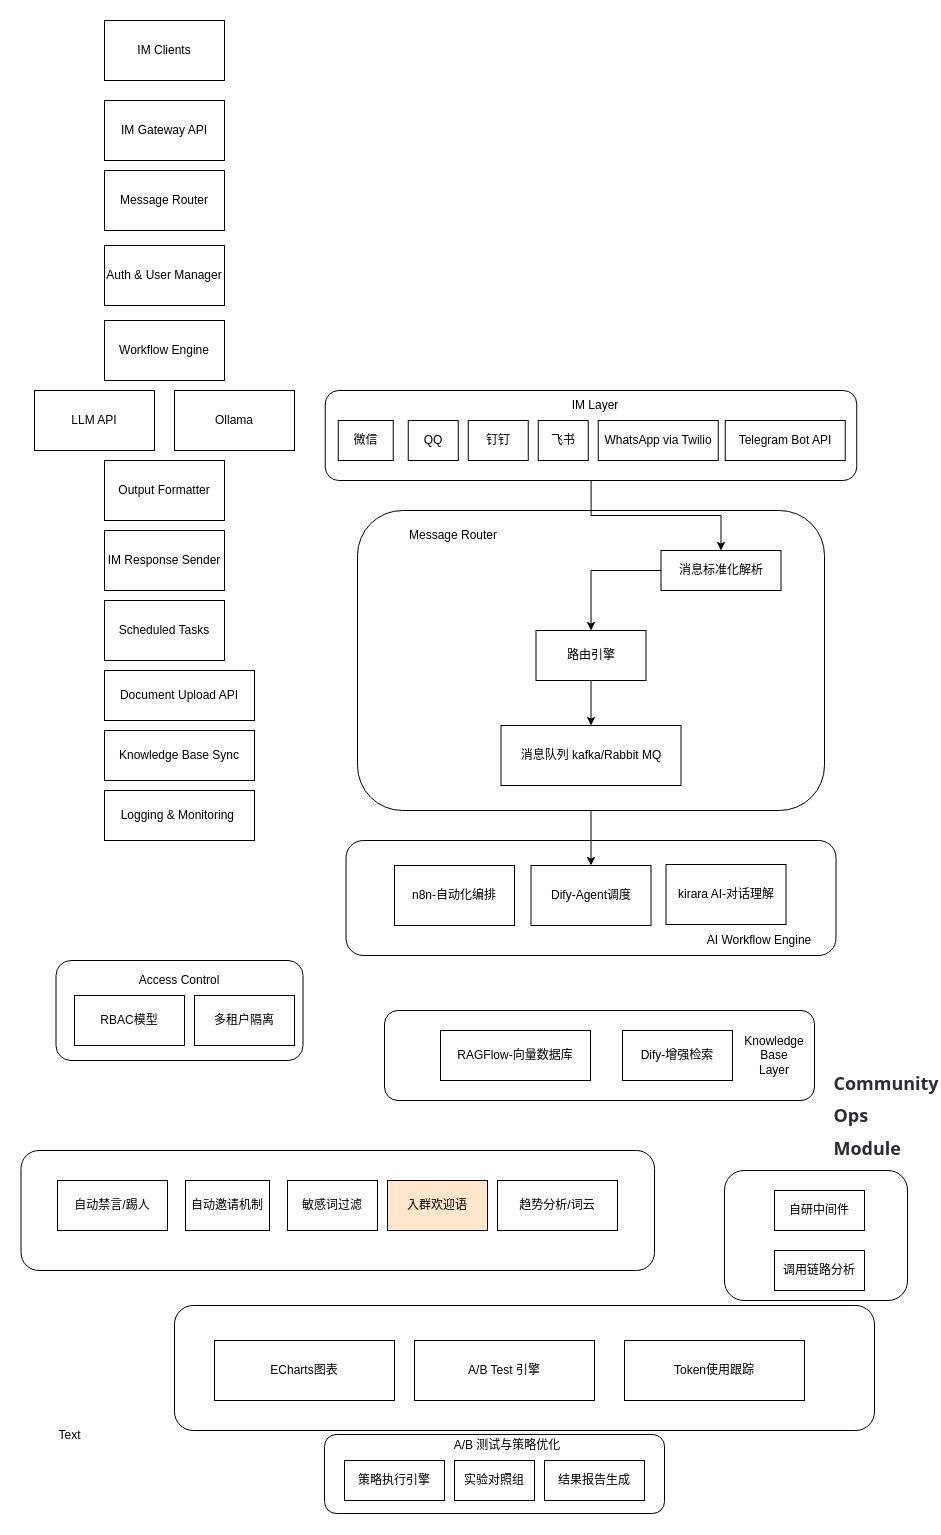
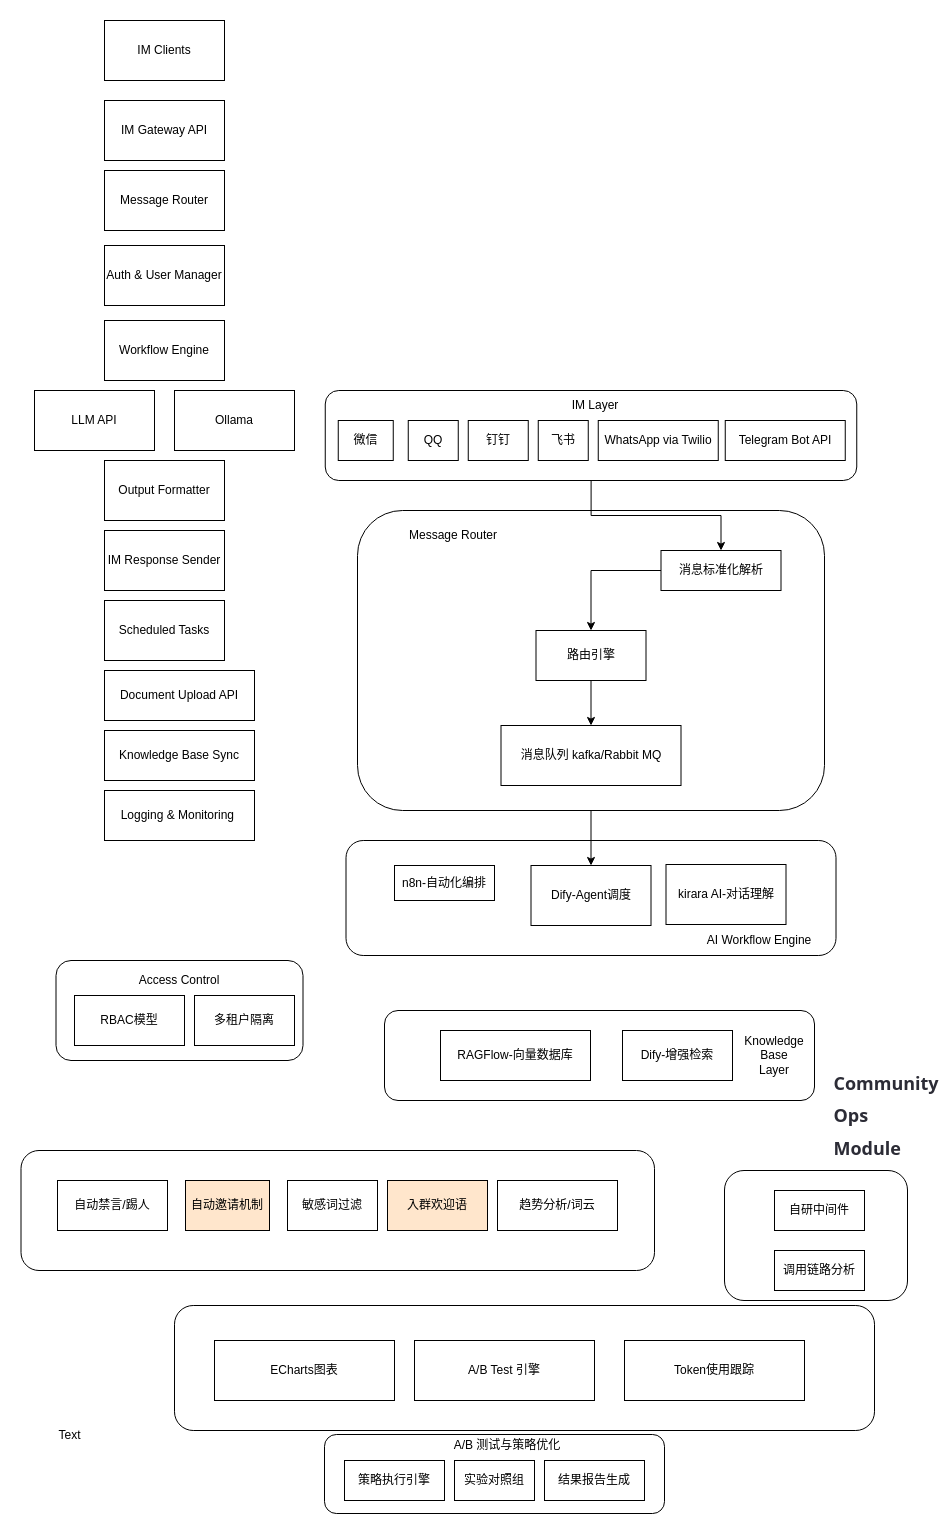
node "n8n-自动化编排": size 120x60 -> 100x35
node "自动邀请机制": fillcolor #ffffff -> #ffe6cc
